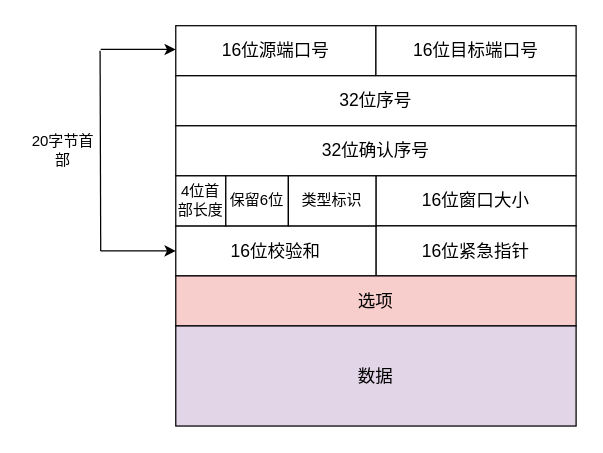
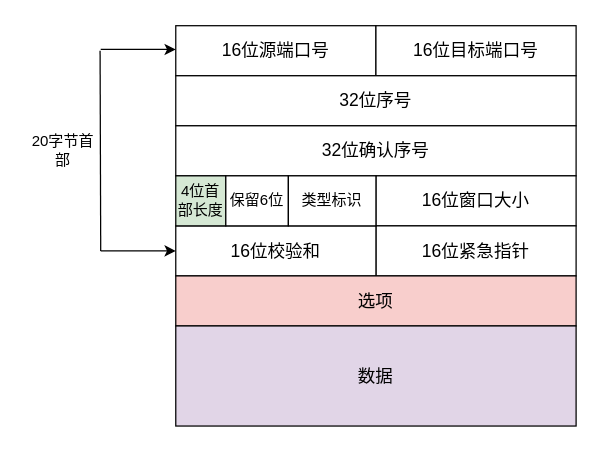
node "4位首部长度": fillcolor #ffffff -> #d5e8d4
